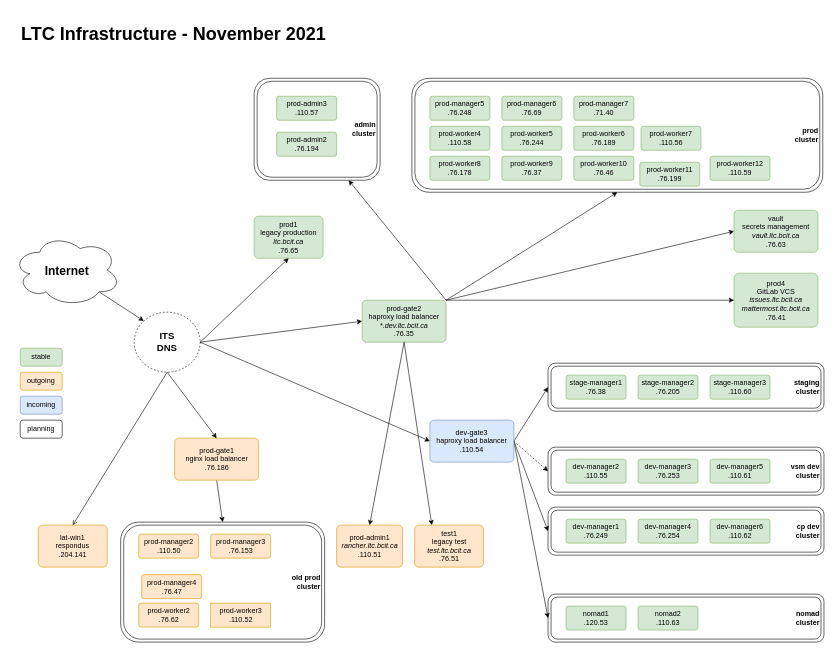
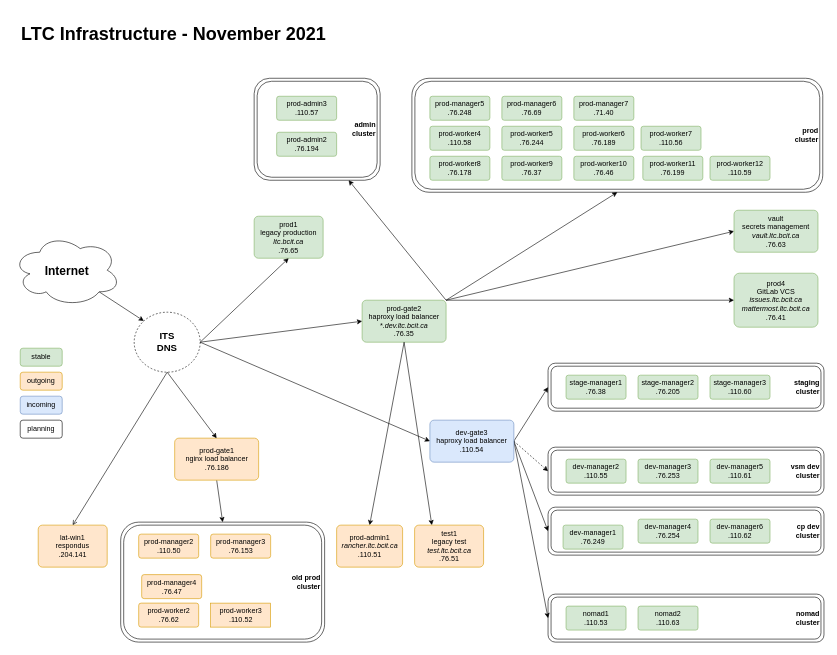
node "prod-worker11 .76.199": moved (670, 174) -> (673, 168)
node "dev-manager1 .76.249": moved (596, 531) -> (593, 537)
node "nomad1 .120.53": label "nomad1 .120.53" -> "nomad1 .110.53"
